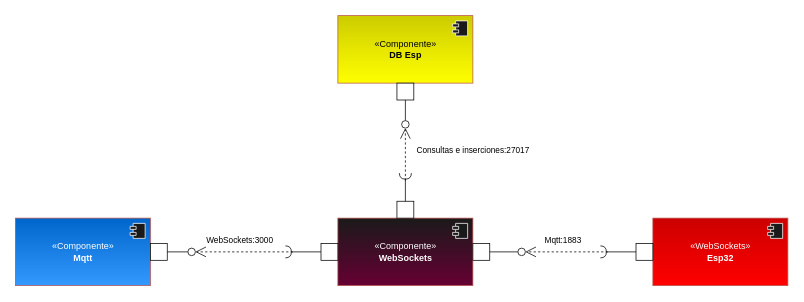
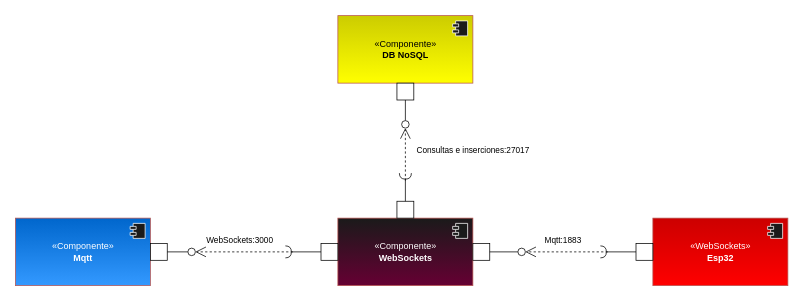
node "«Componente» DB Esp": label "«Componente» DB Esp" -> "«Componente» DB NoSQL"
